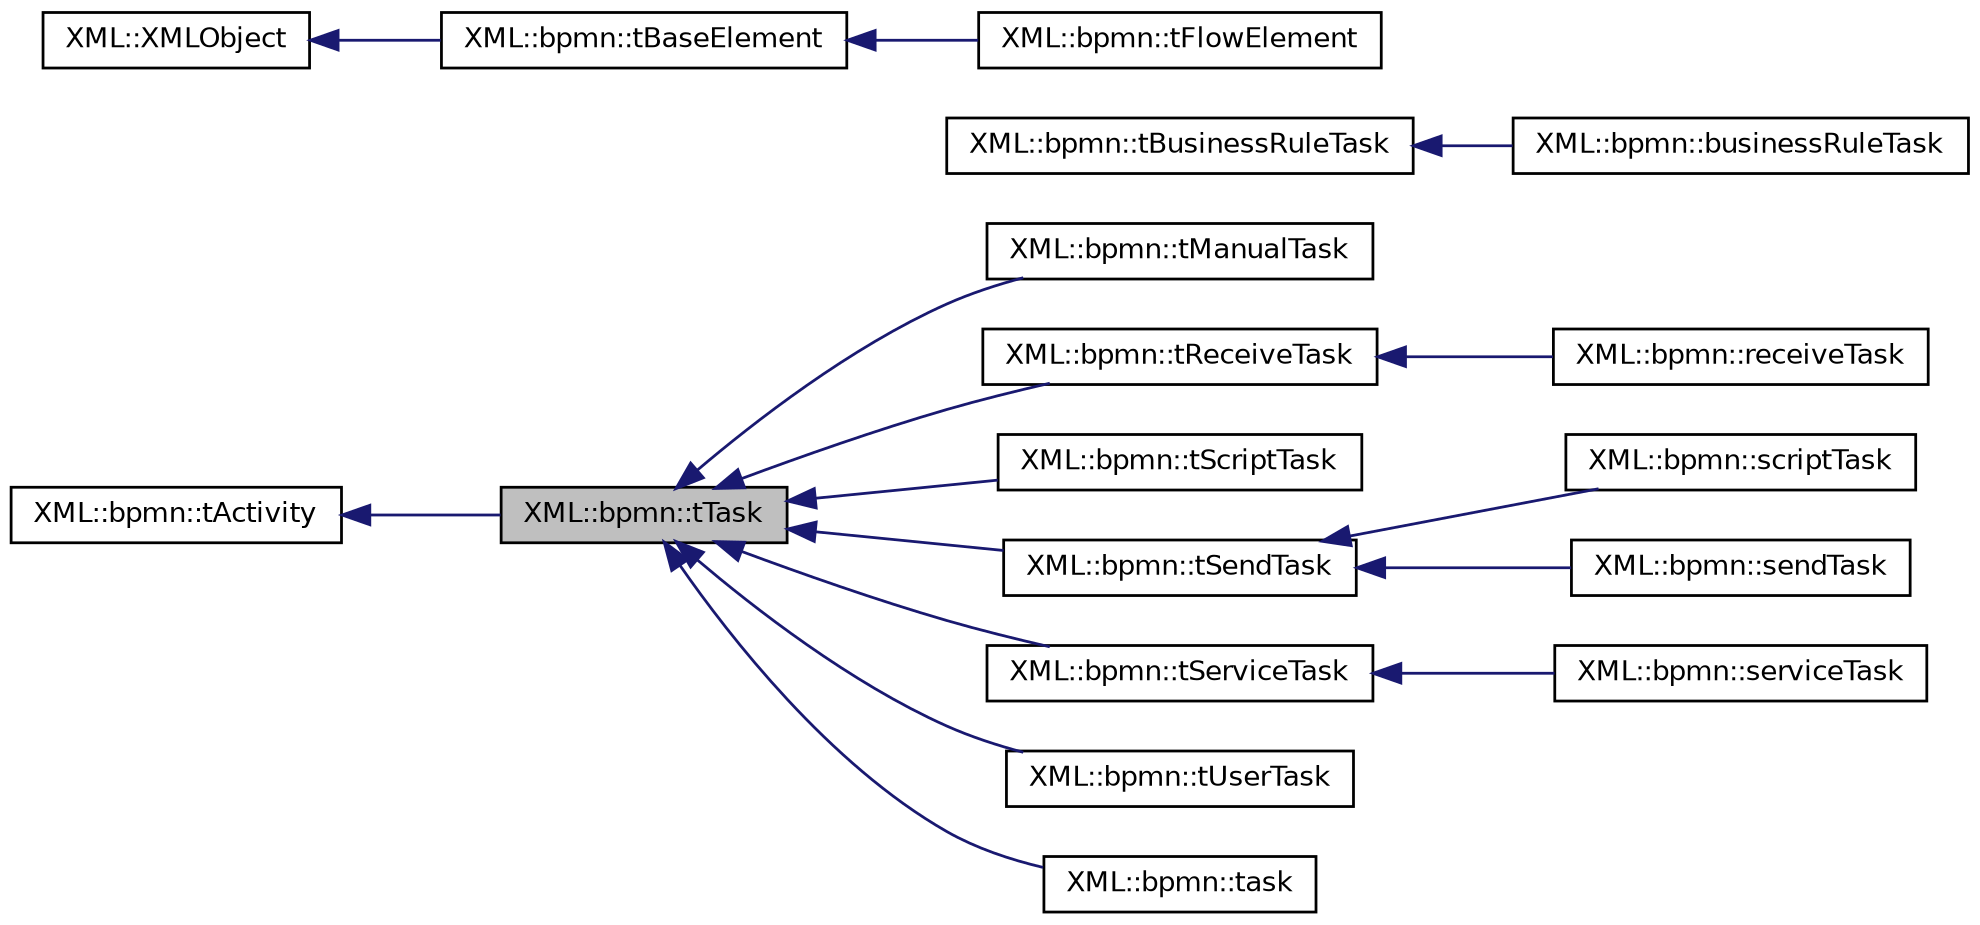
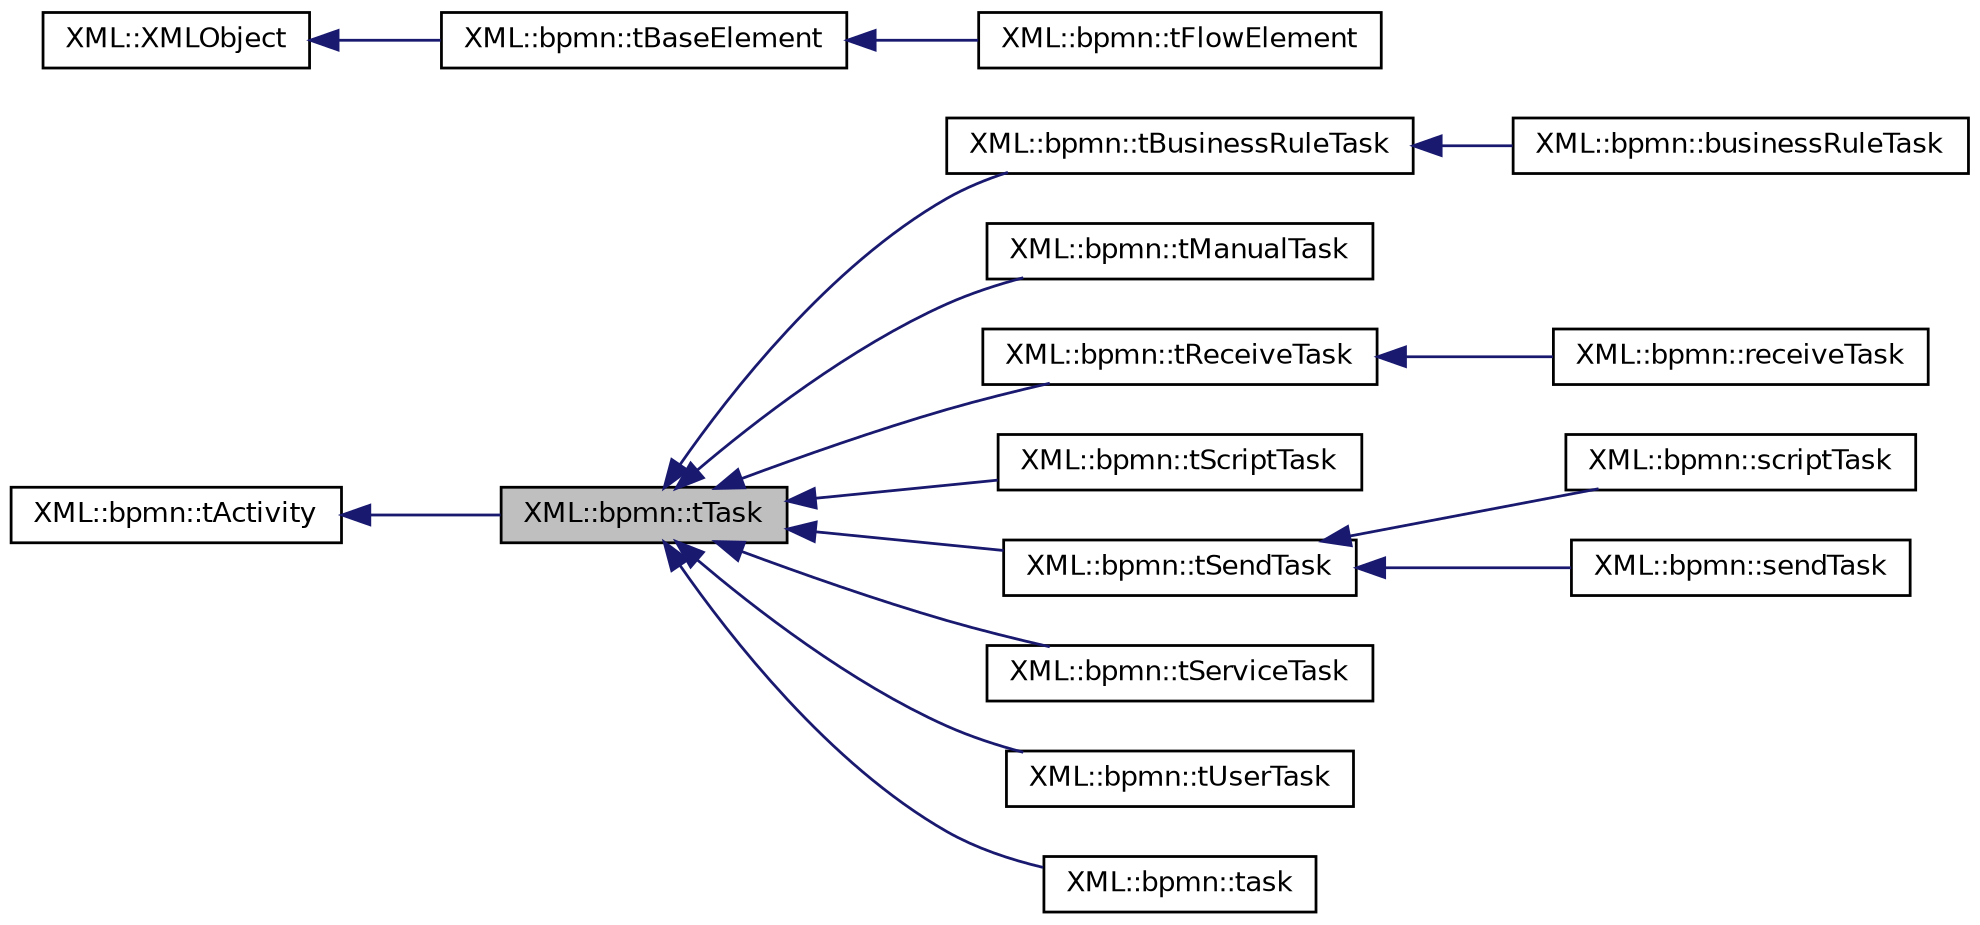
edge "XML::bpmn::tBusinessRuleTask" -> "XML::bpmn::tTask": added
node "XML::bpmn::serviceTask": removed
